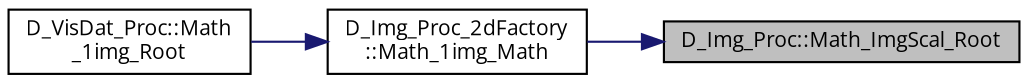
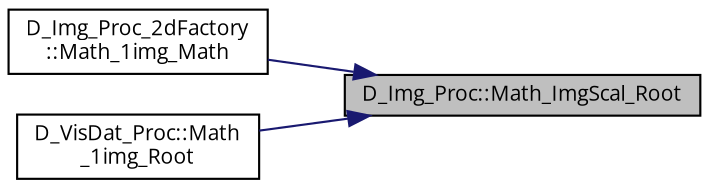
edge "D_VisDat_Proc::Math _1img_Root" -> "D_Img_Proc_2dFactory ::Math_1img_Math": now "D_VisDat_Proc::Math _1img_Root" -> "D_Img_Proc::Math_ImgScal_Root"
